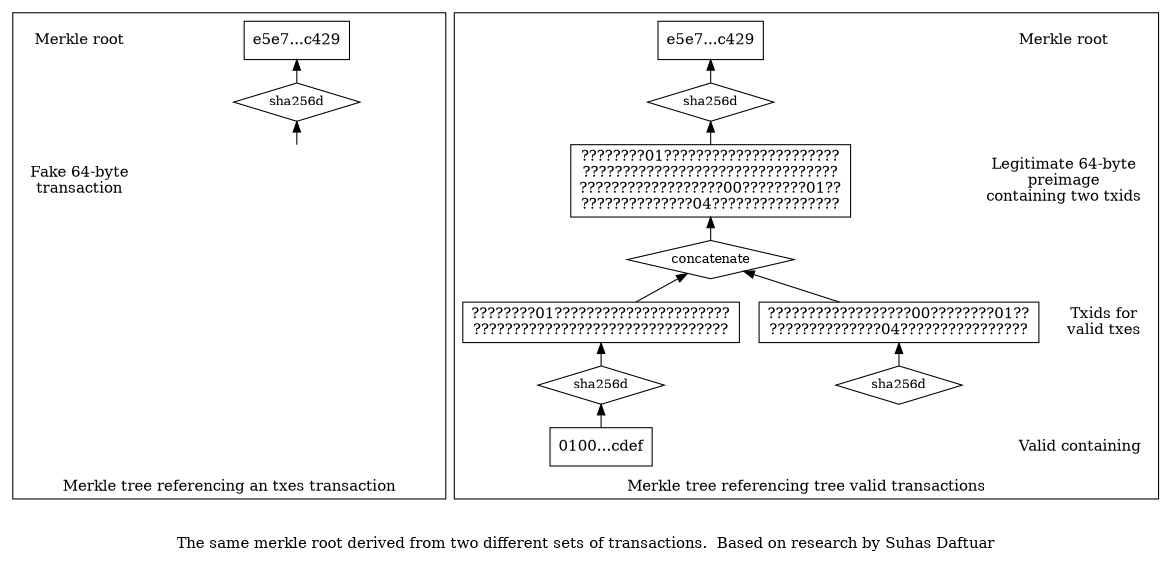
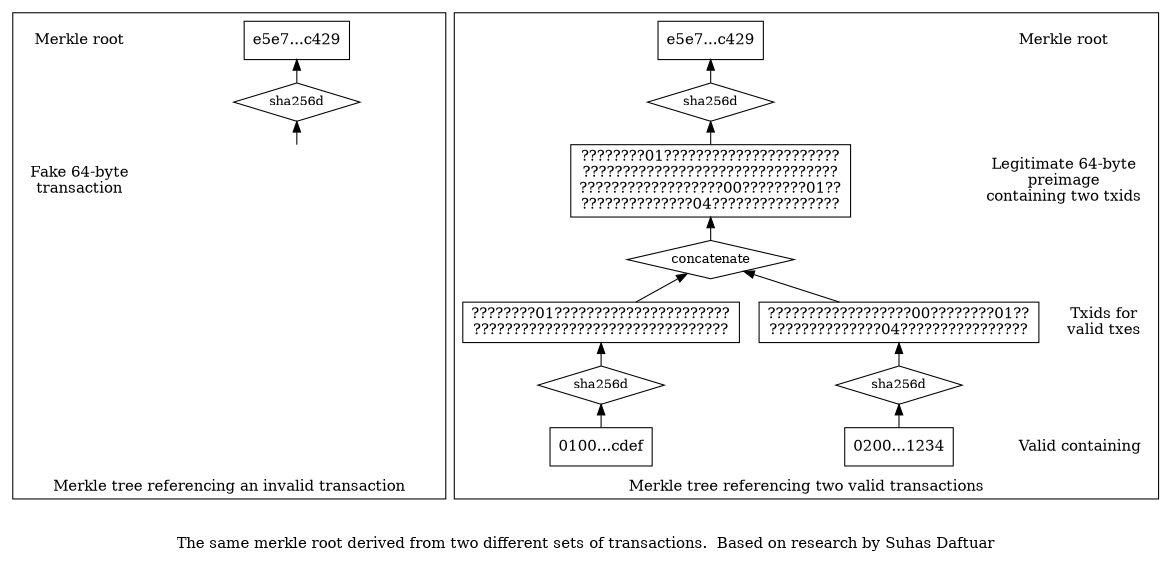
node "0200...1234": added
cluster "Merkle tree referencing an txes transaction": label "Merkle tree referencing an txes transaction" -> "Merkle tree referencing an invalid transaction"
cluster "Merkle tree referencing tree valid transactions": label "Merkle tree referencing tree valid transactions" -> "Merkle tree referencing two valid transactions"
